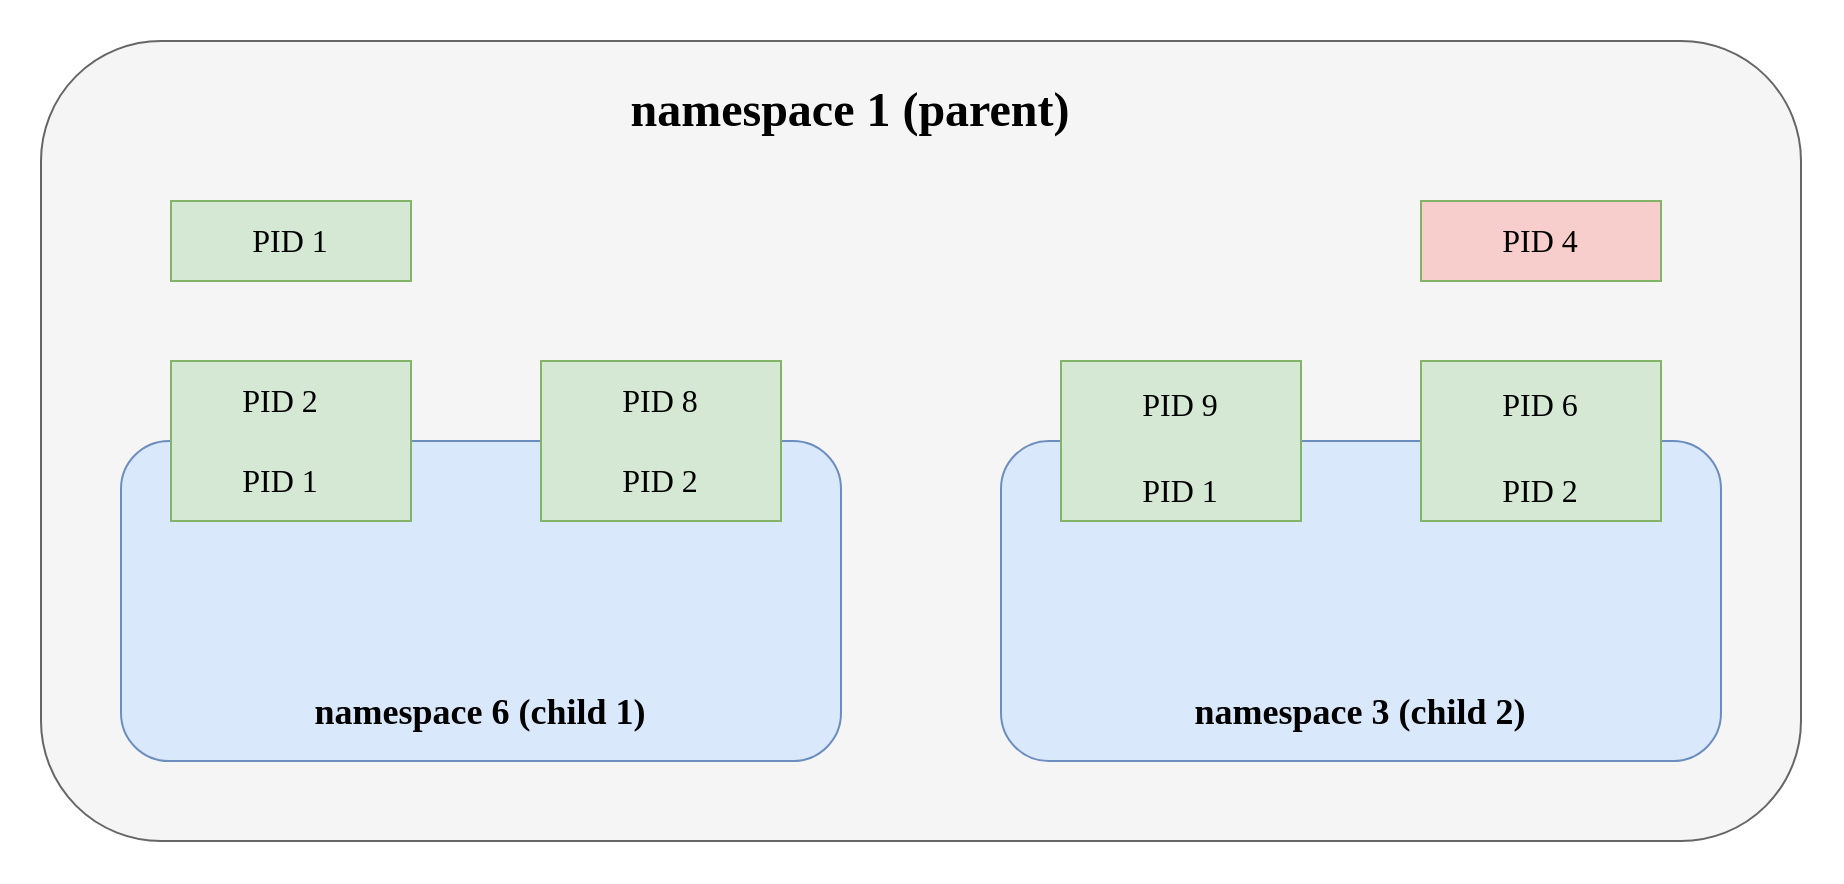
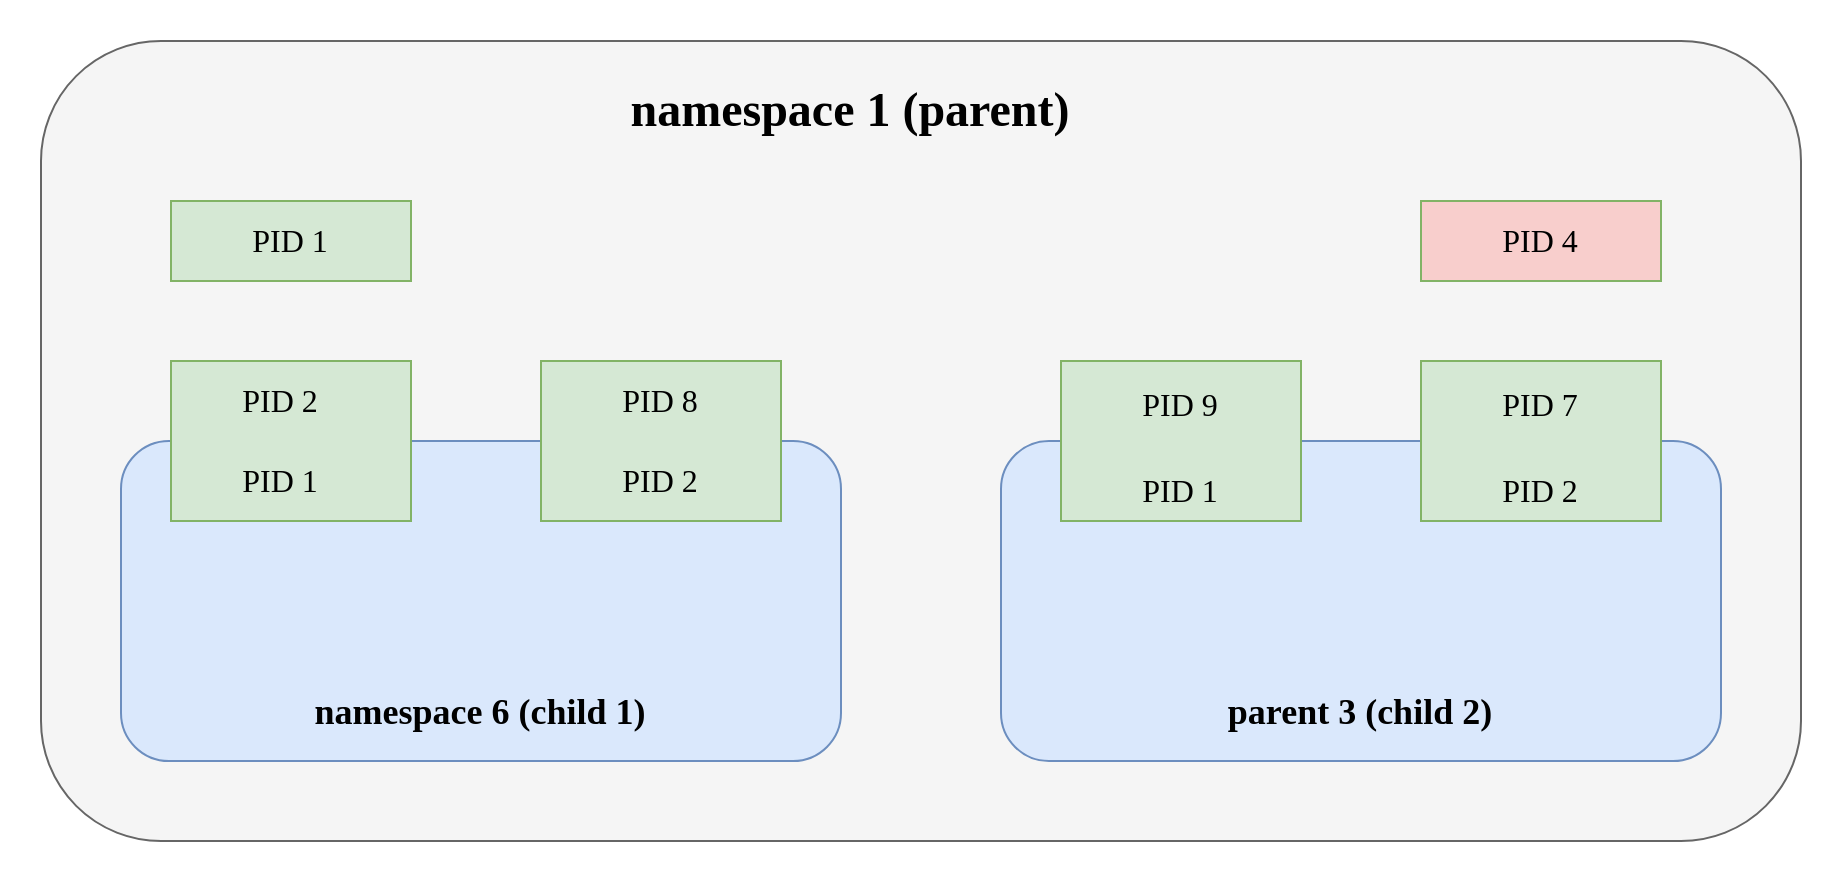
node "PID 6": label "PID 6" -> "PID 7"
node "namespace 3 (child 2)": label "namespace 3 (child 2)" -> "parent 3 (child 2)"
